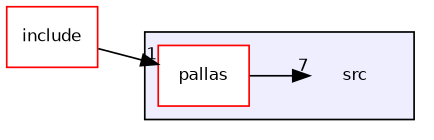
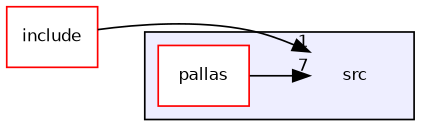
edge "include" -> "pallas": now "include" -> "src"
